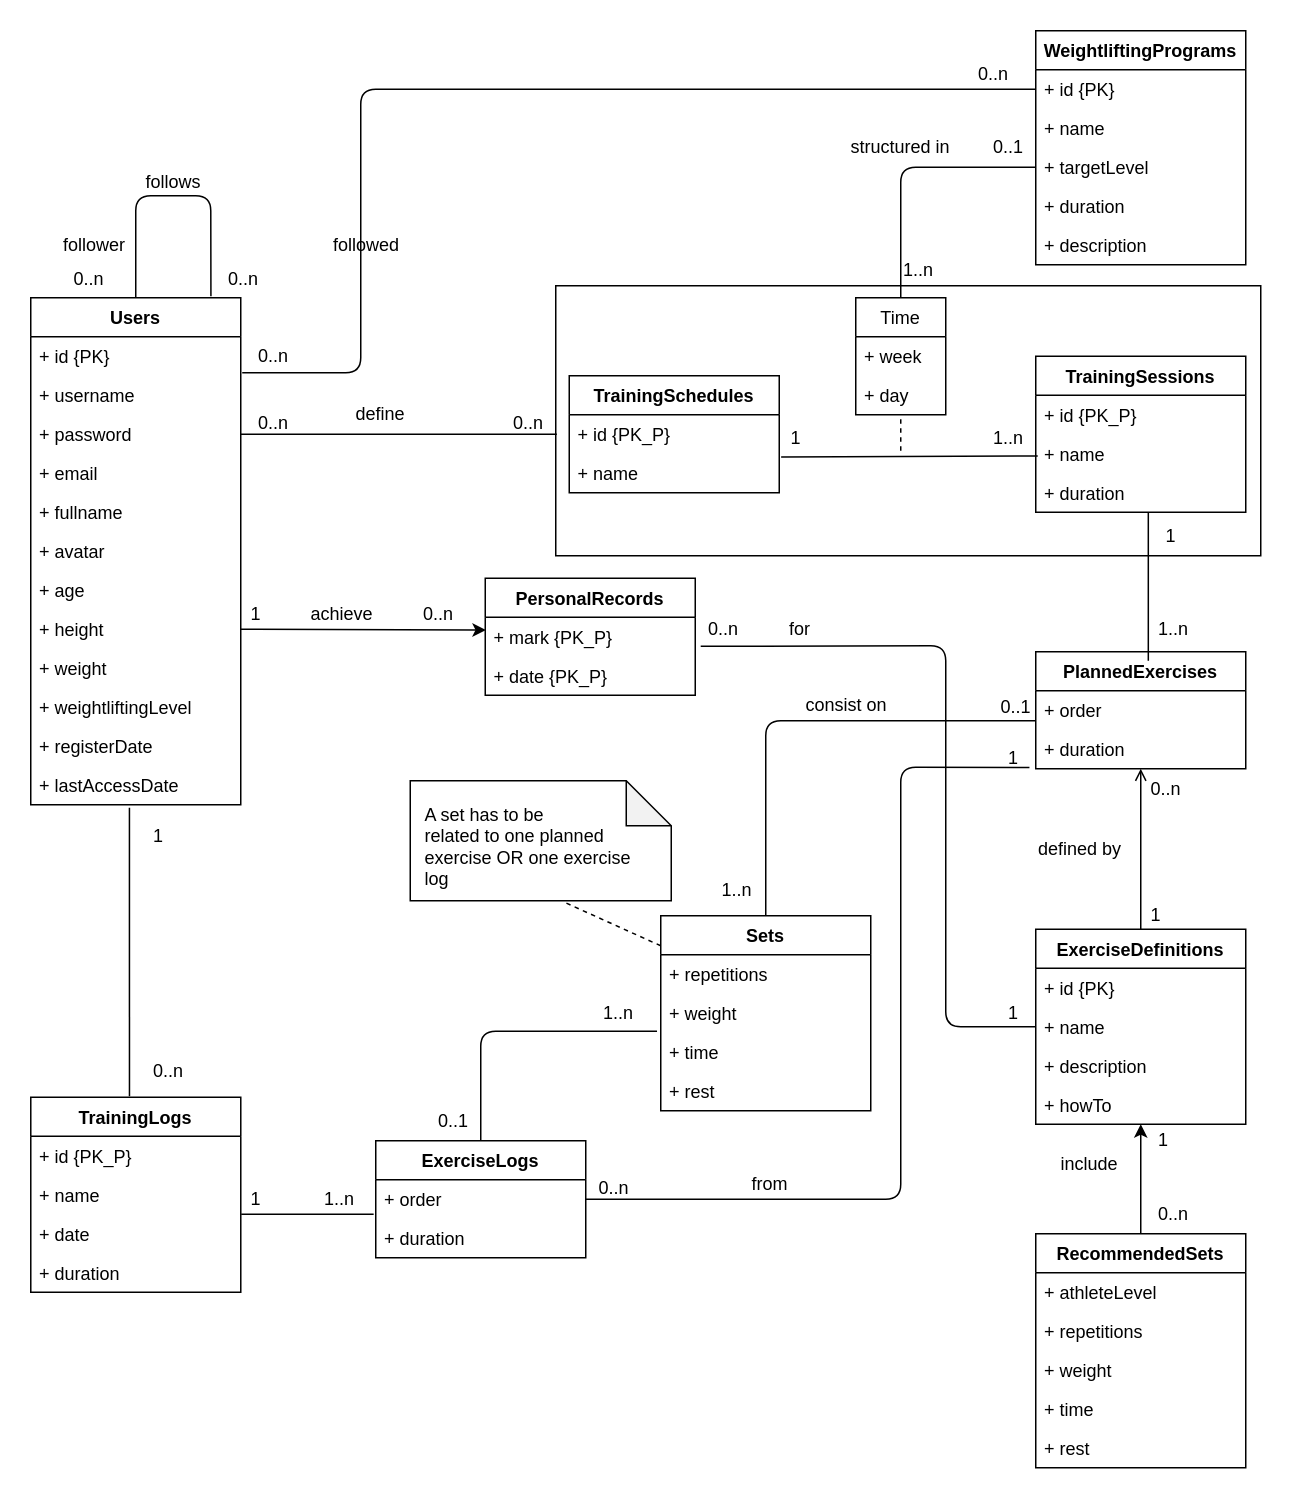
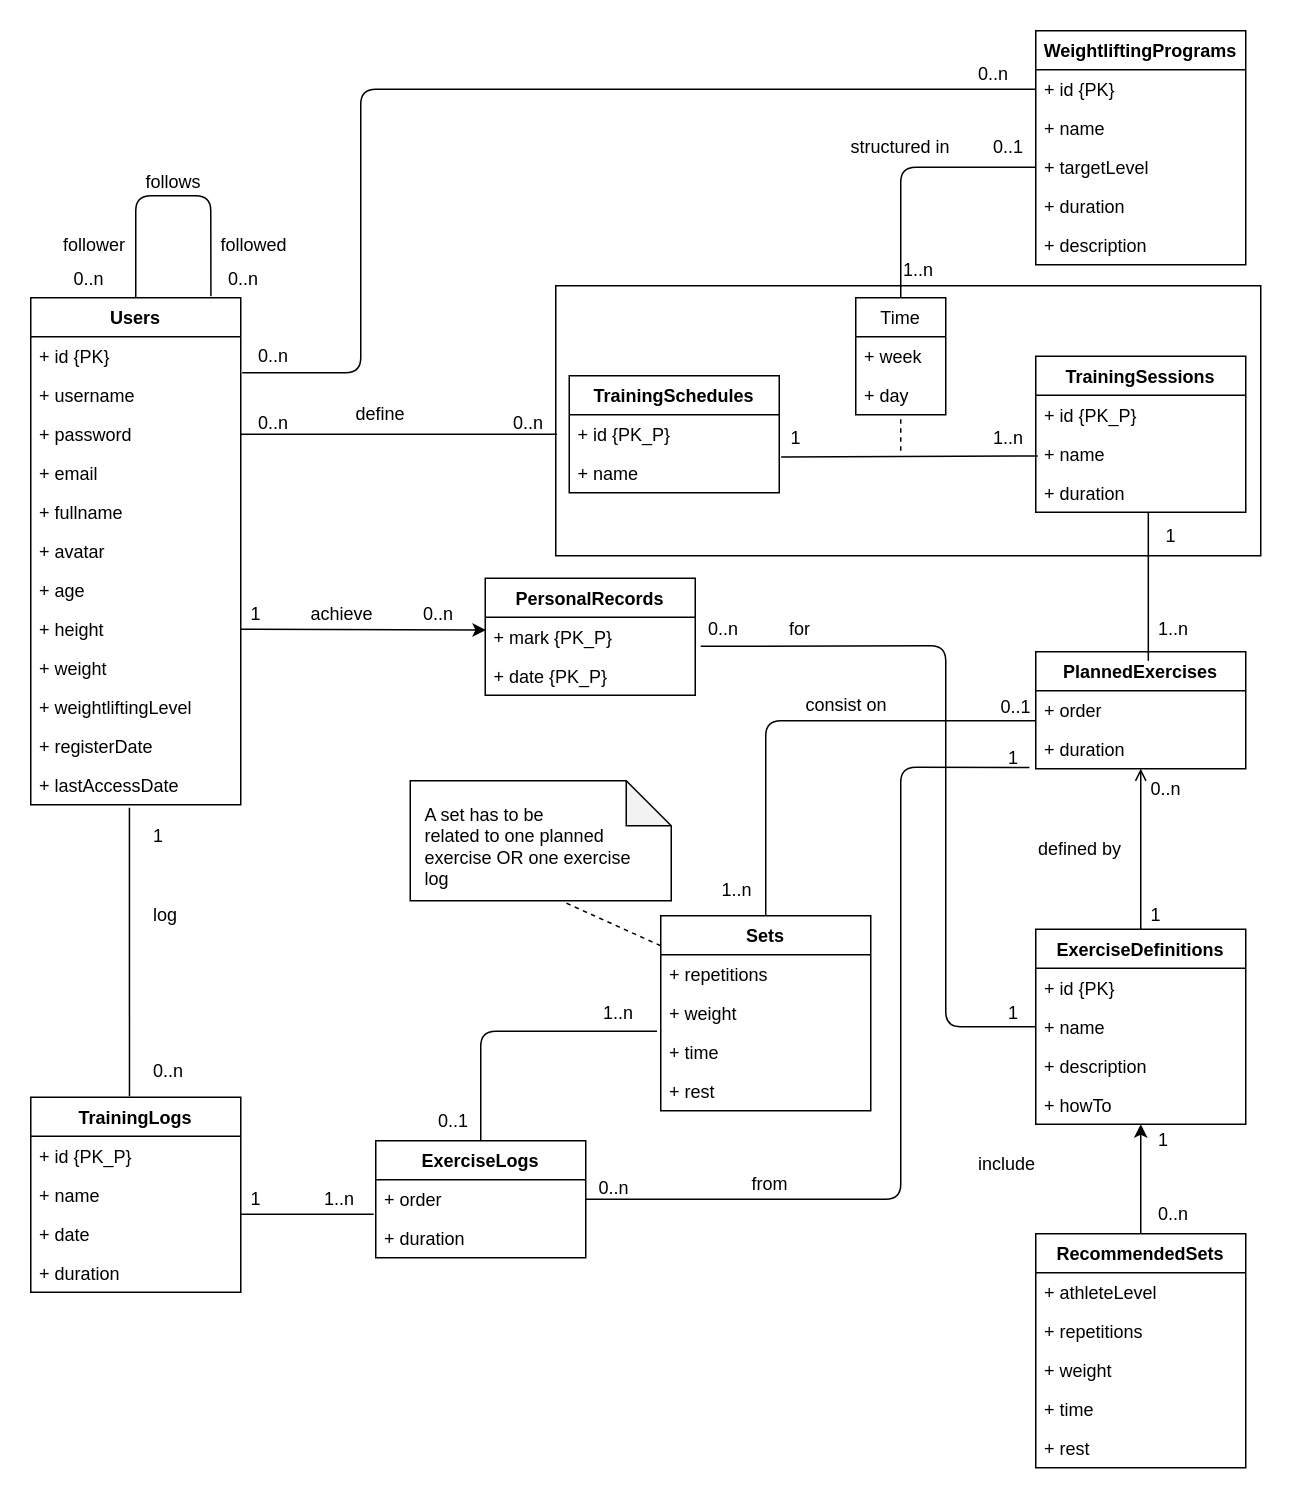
node "followed": moved (376, 245) -> (263, 245)
node "log": added
node "include": moved (1103, 1165) -> (1021, 1165)
